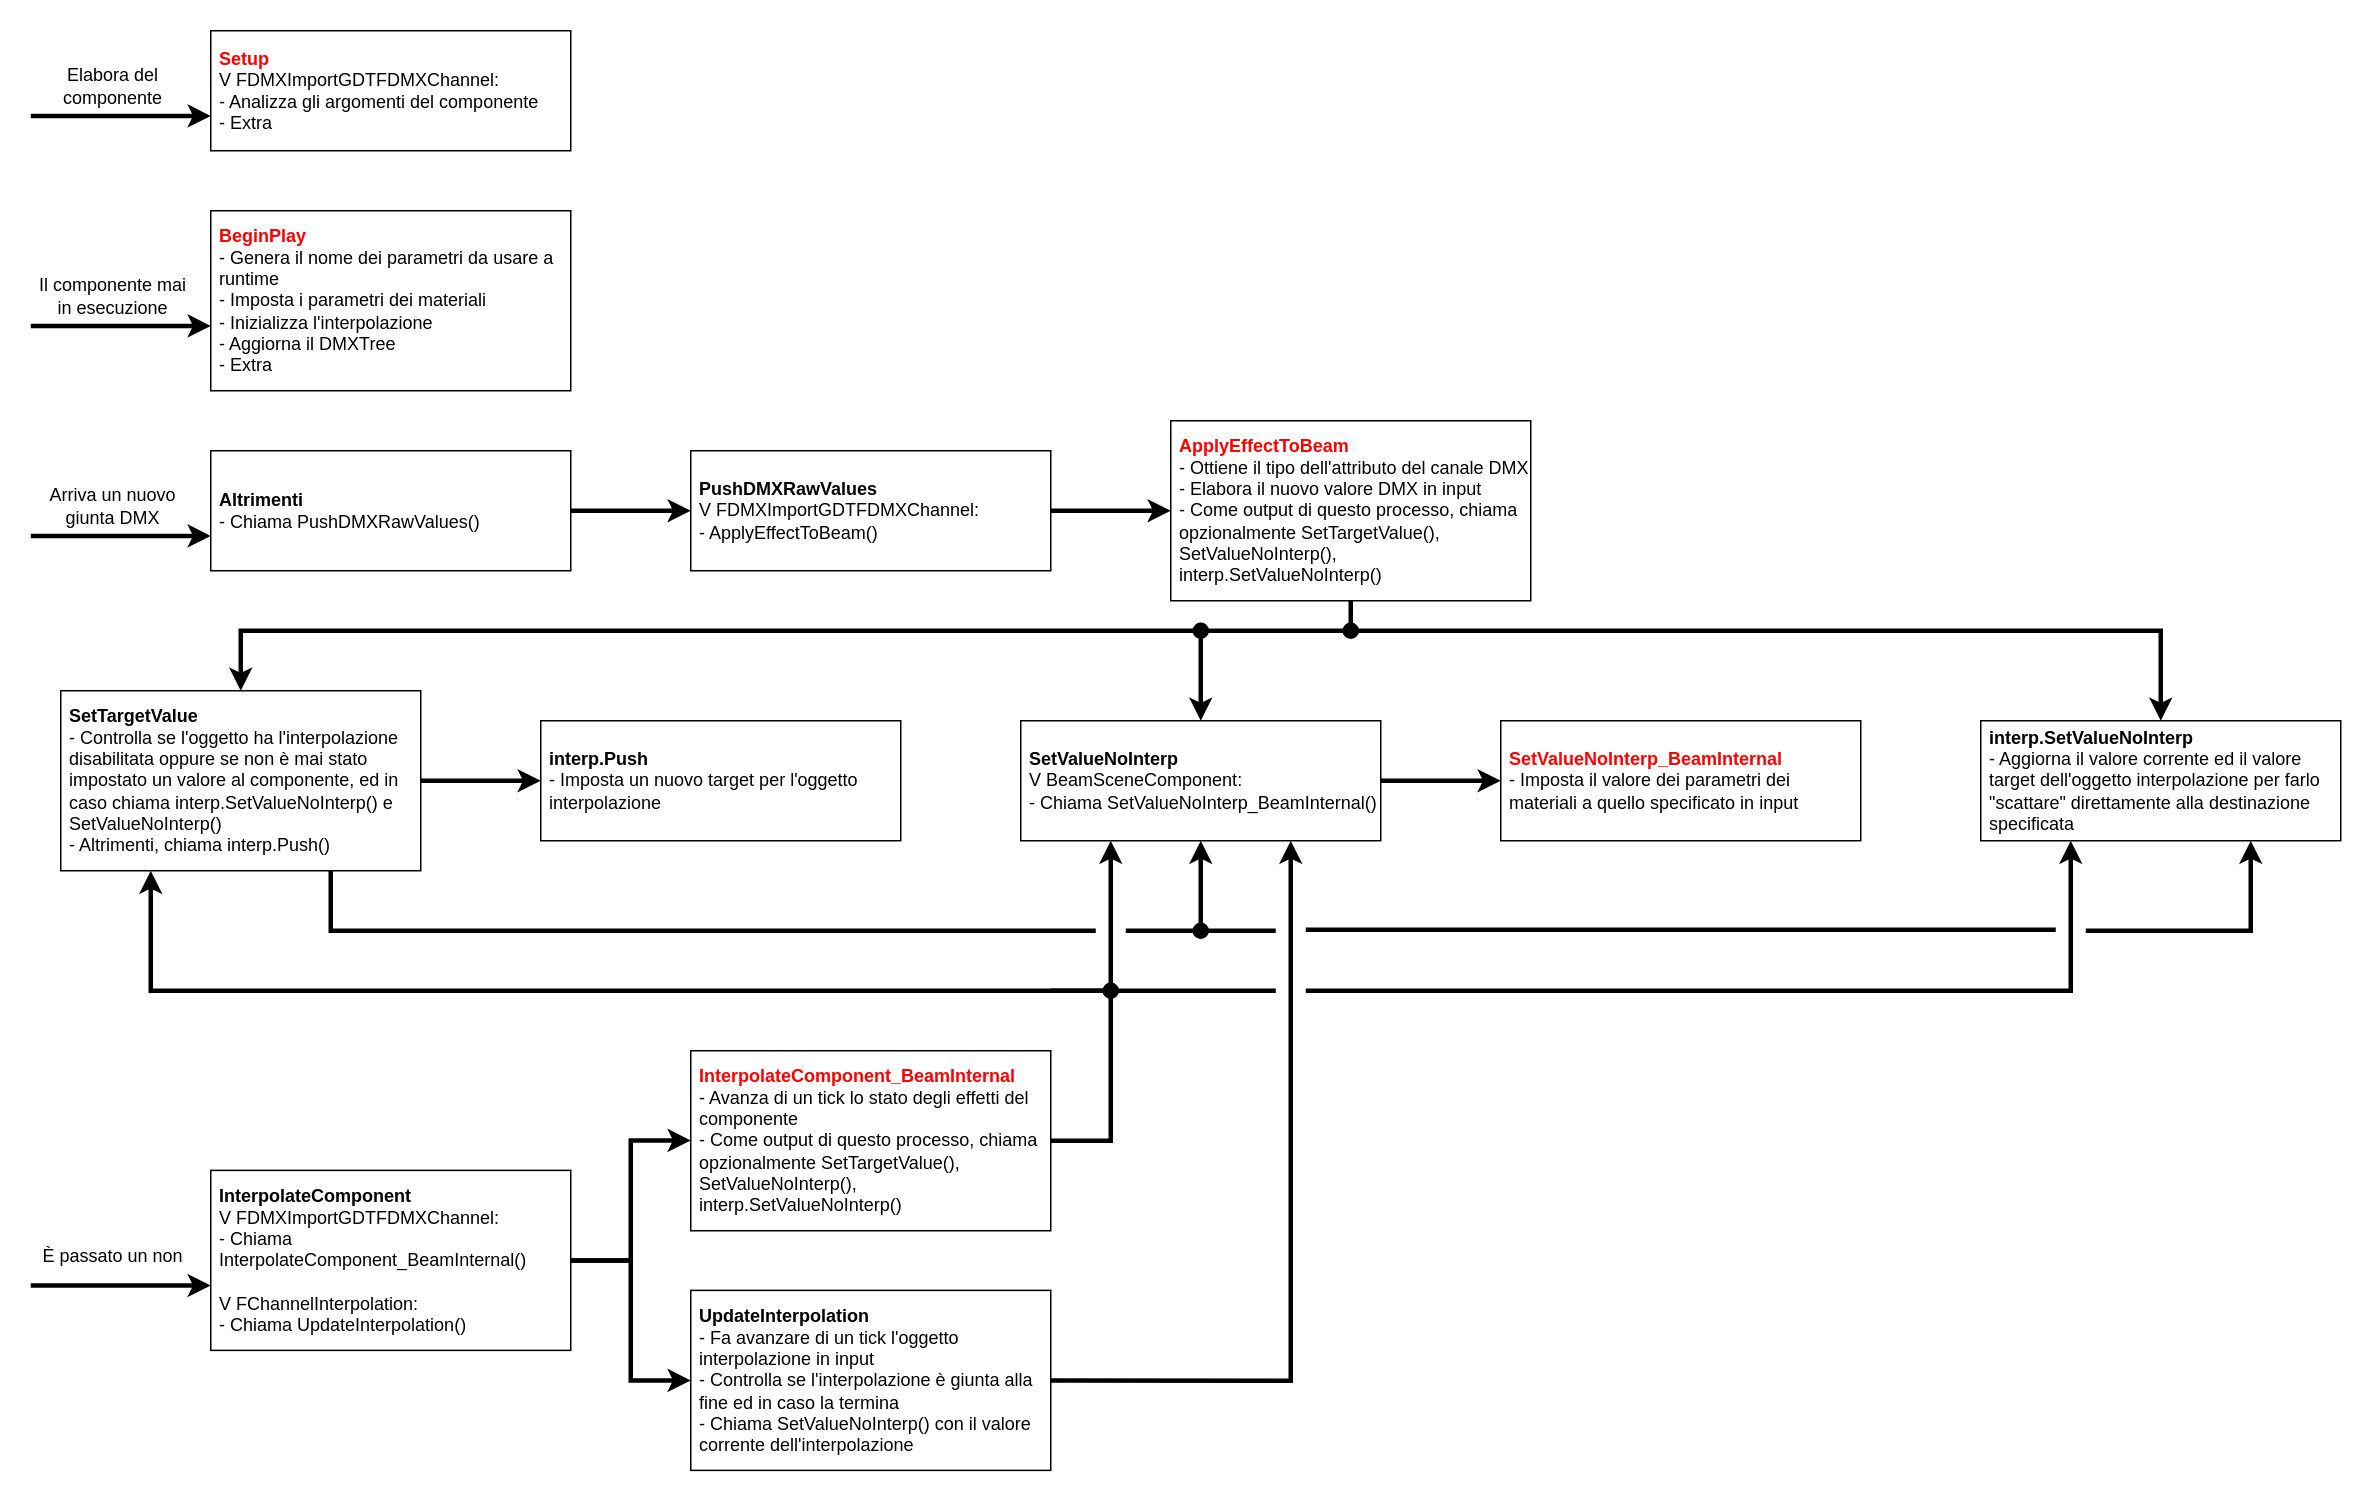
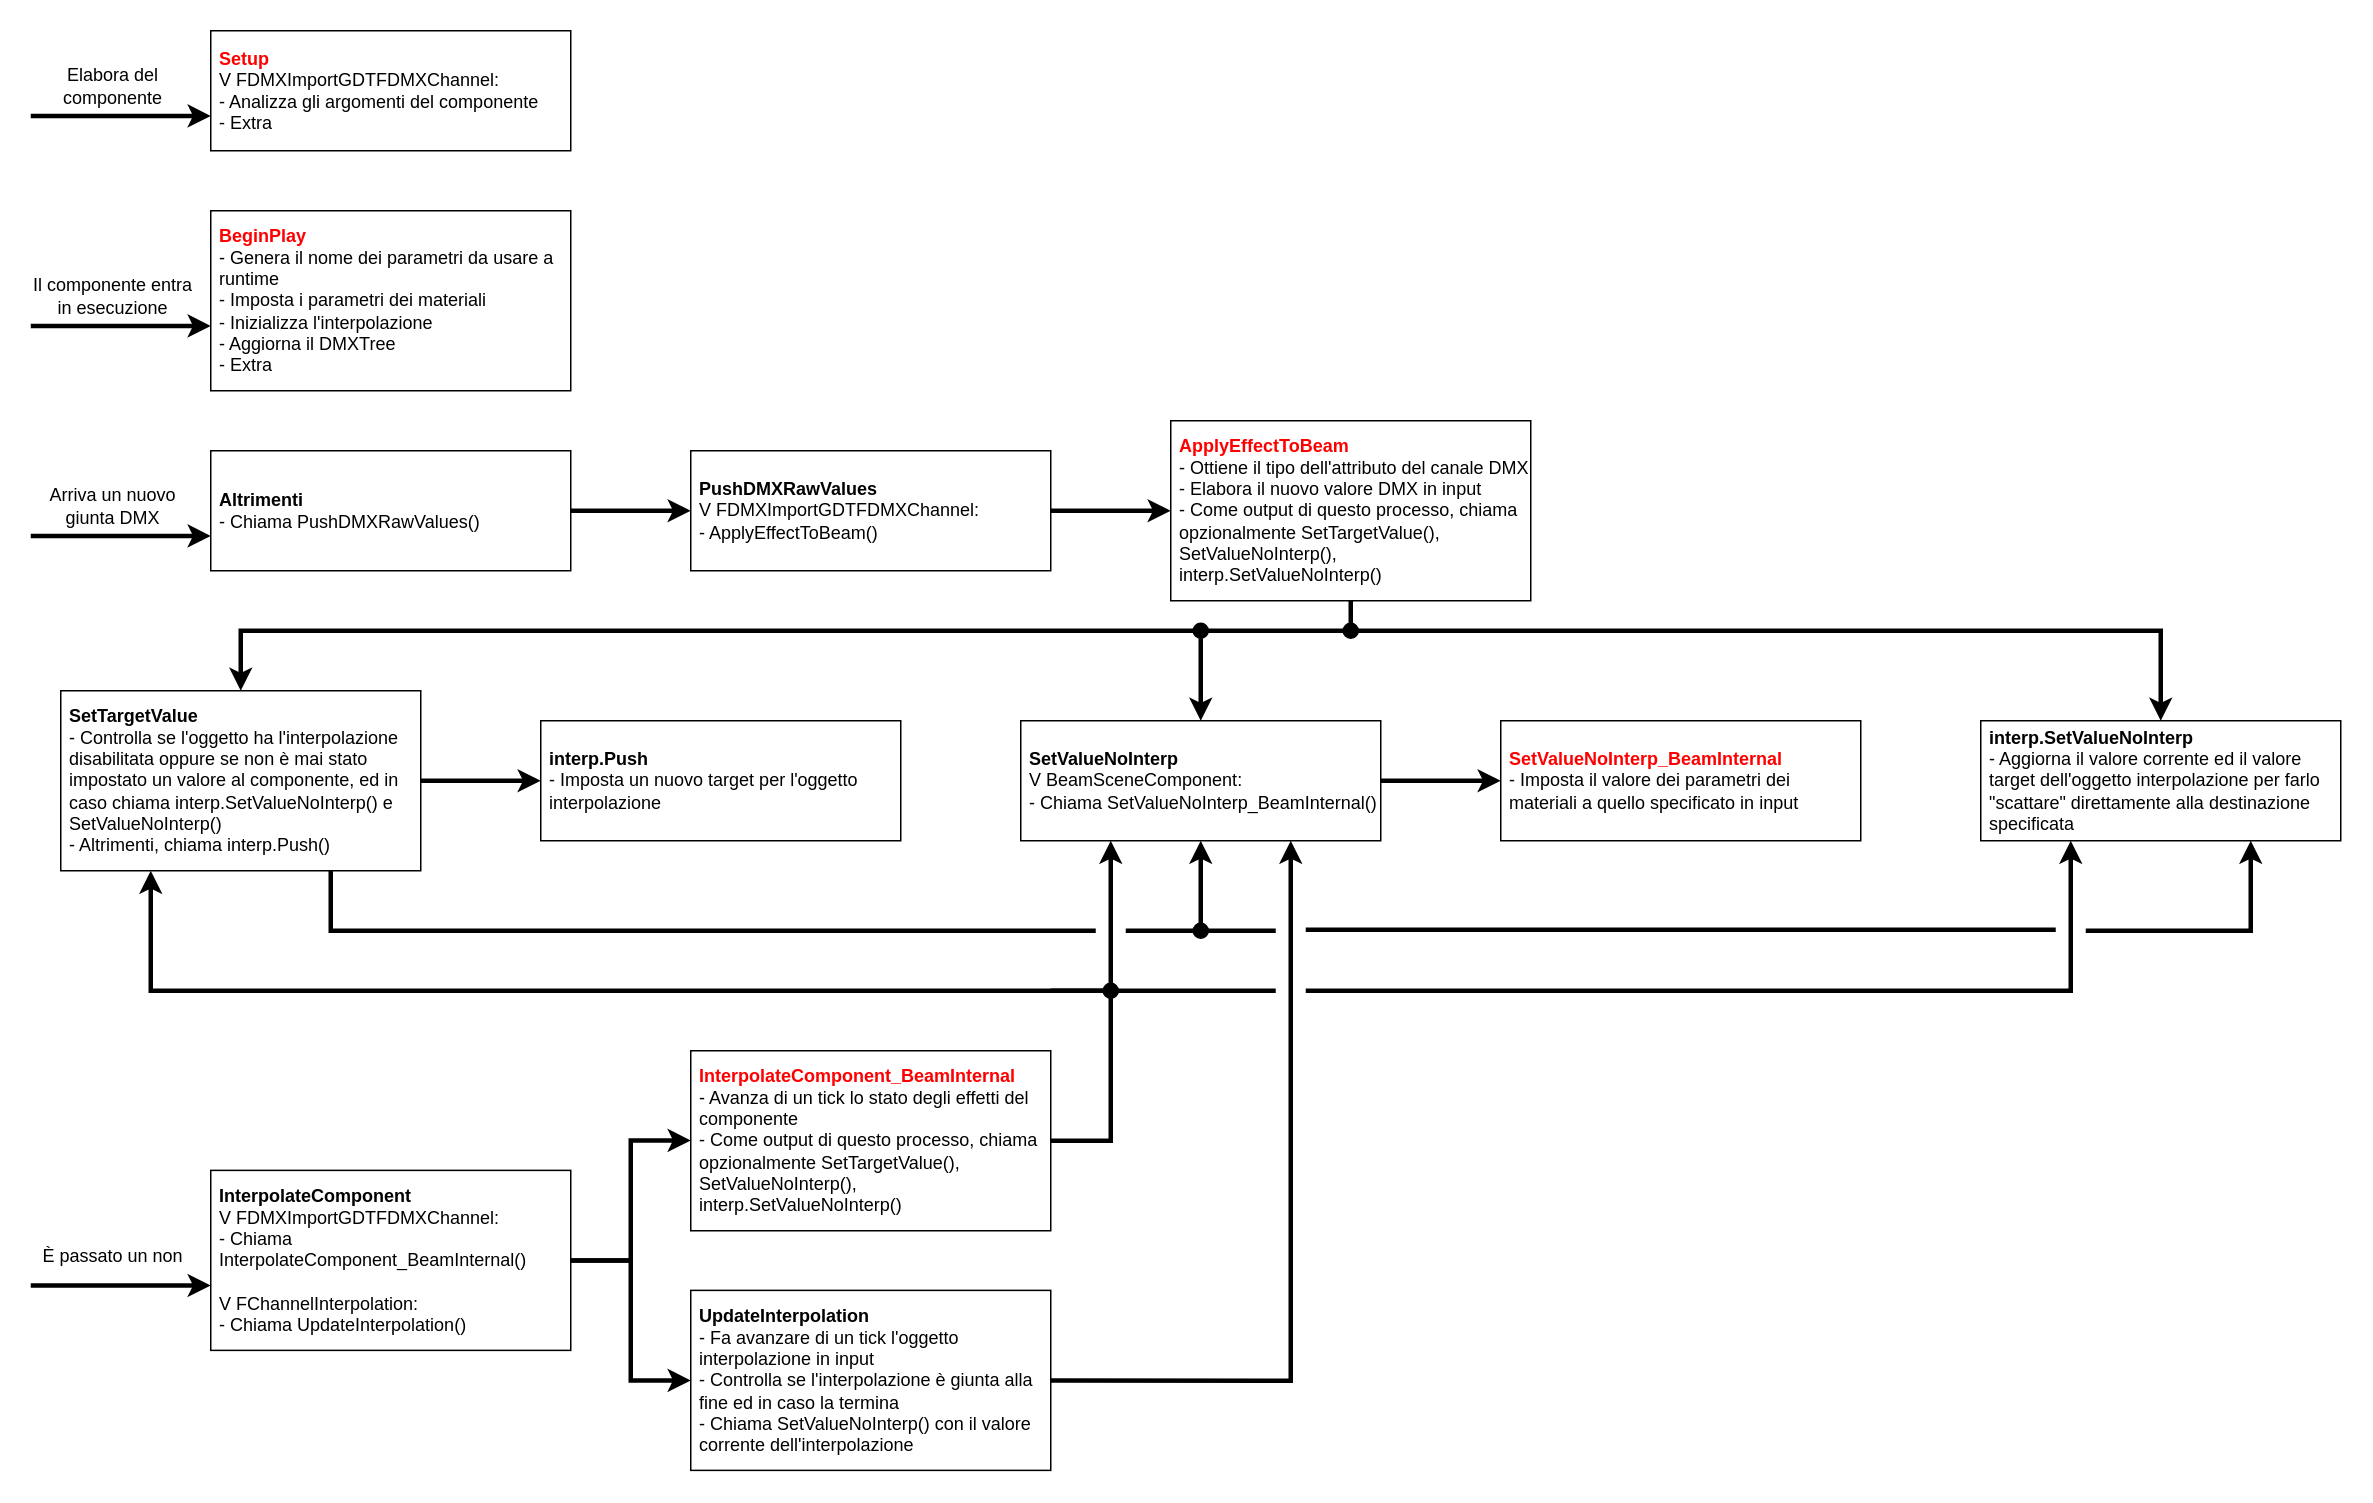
node "Il componente mai in esecuzione": label "Il componente mai in esecuzione" -> "Il componente entra in esecuzione"
